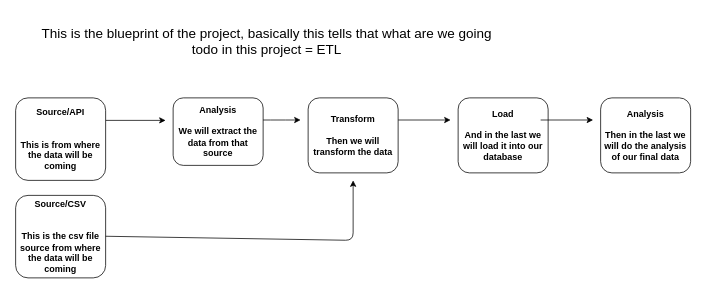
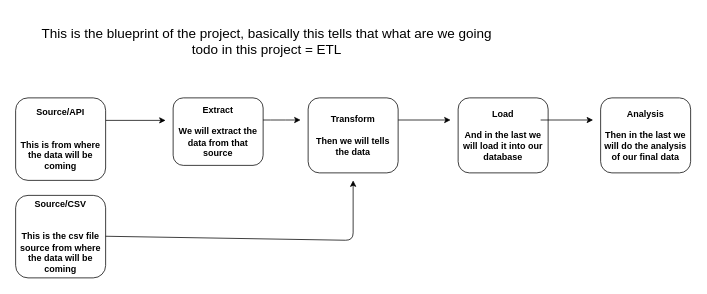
node "Analysis We will extract the data from that source": label "Analysis We will extract the data from that source" -> "Extract We will extract the data from that source"
node "Transform Then we will transform the data": label "Transform Then we will transform the data" -> "Transform Then we will tells the data"
